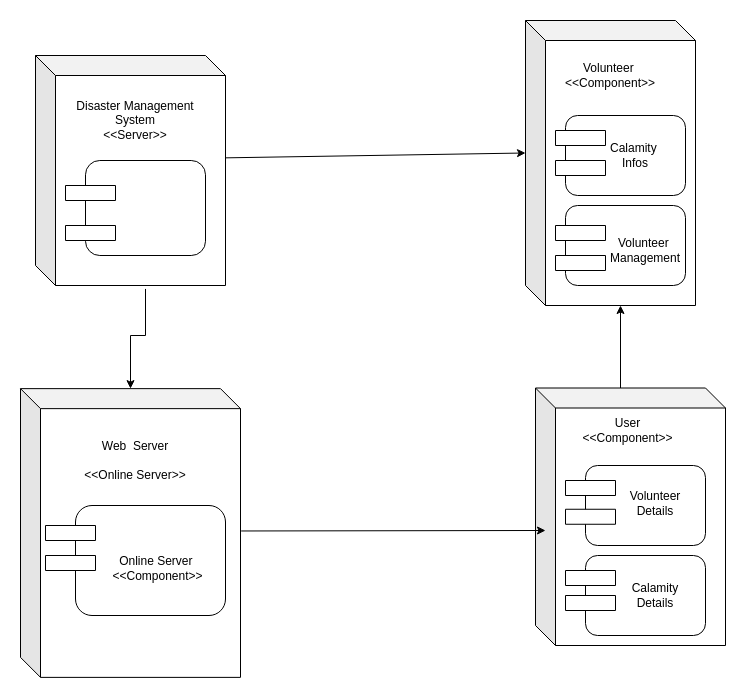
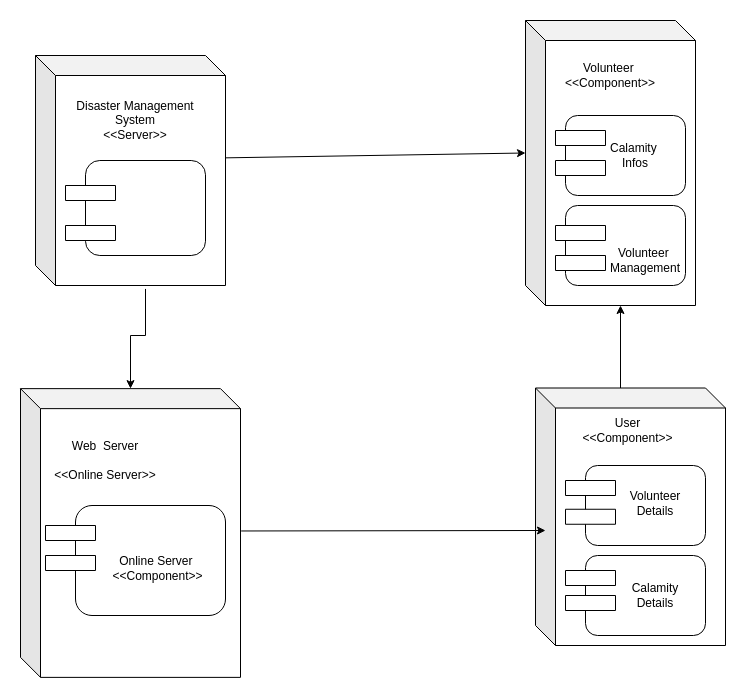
node "Volunteer Management": moved (646, 251) -> (646, 261)
node "Web Server<<Online Server>>": moved (136, 461) -> (106, 461)
